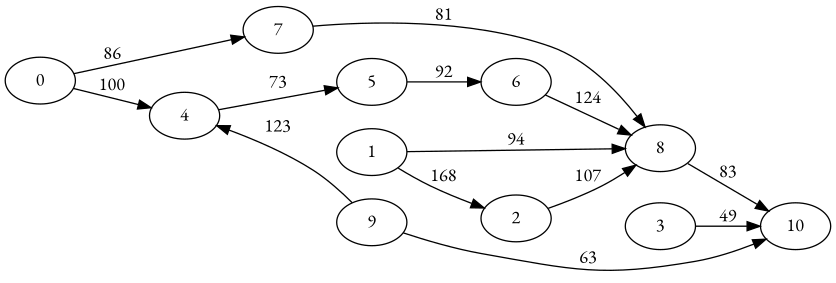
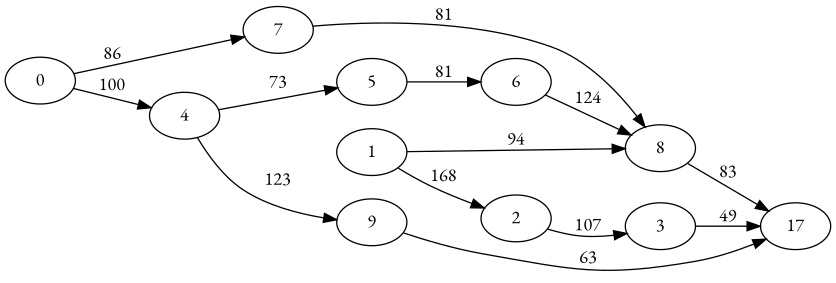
edge "5" -> "6": label "92" -> "81"
edge "9" -> "4": reversed
edge "2" -> "8": now "2" -> "3"
node "10": label "10" -> "17"
